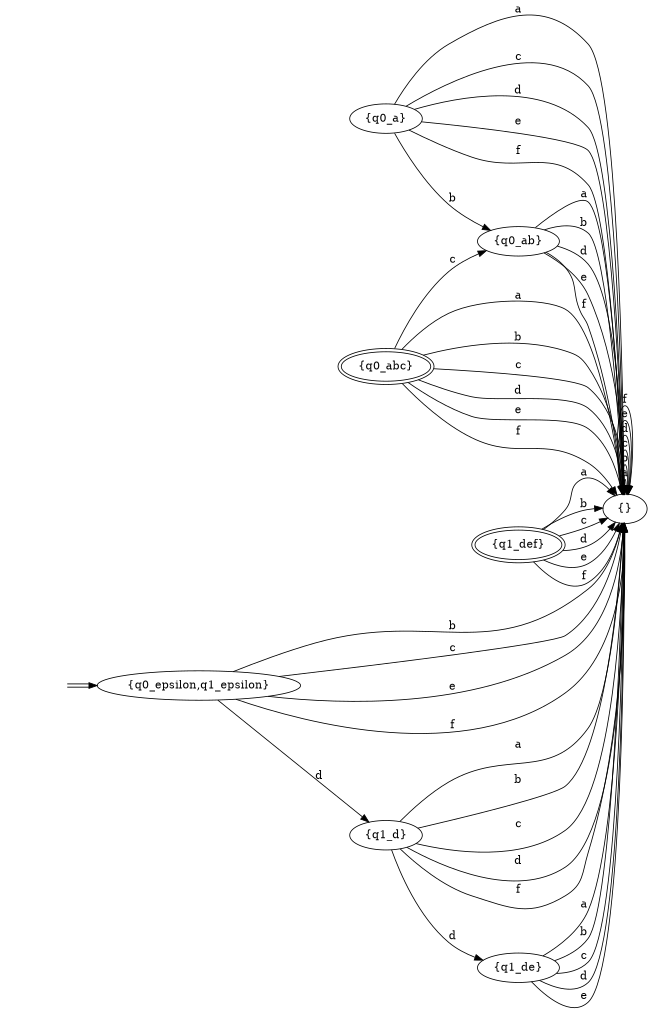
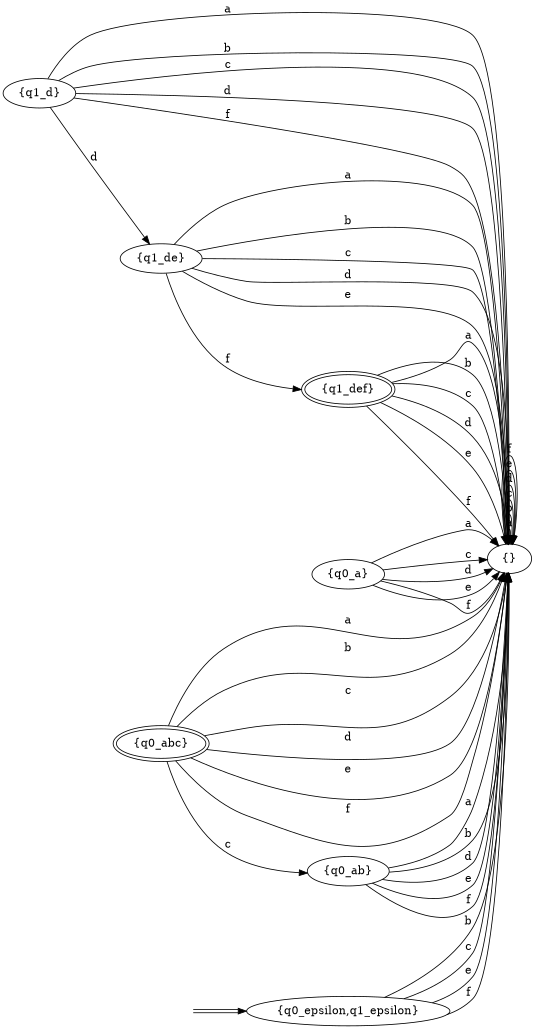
edge "{q0_a}" -> "{q0_ab}": removed, label "b"
edge "{q1_de}" -> "{q1_def}": added, label "f"
edge "{q0_epsilon,q1_epsilon}" -> "{q1_d}": removed, label "d"
